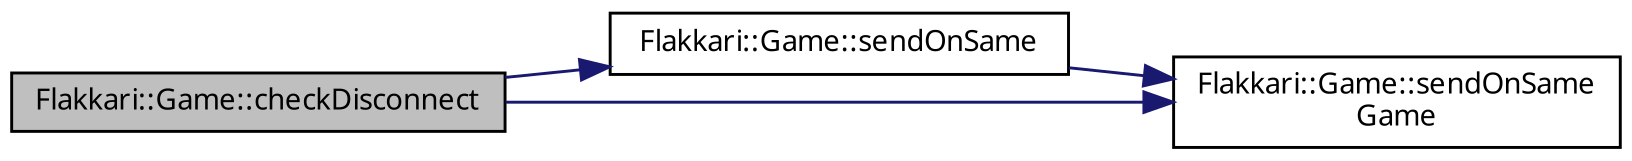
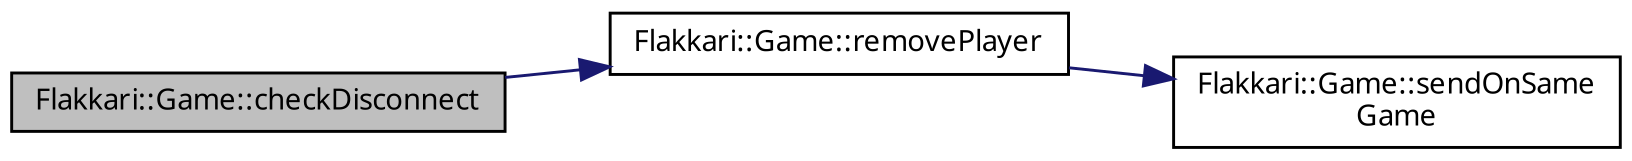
node "Flakkari::Game::sendOnSame": label "Flakkari::Game::sendOnSame" -> "Flakkari::Game::removePlayer"
edge "Flakkari::Game::checkDisconnect" -> "Flakkari::Game::sendOnSame Game": removed
